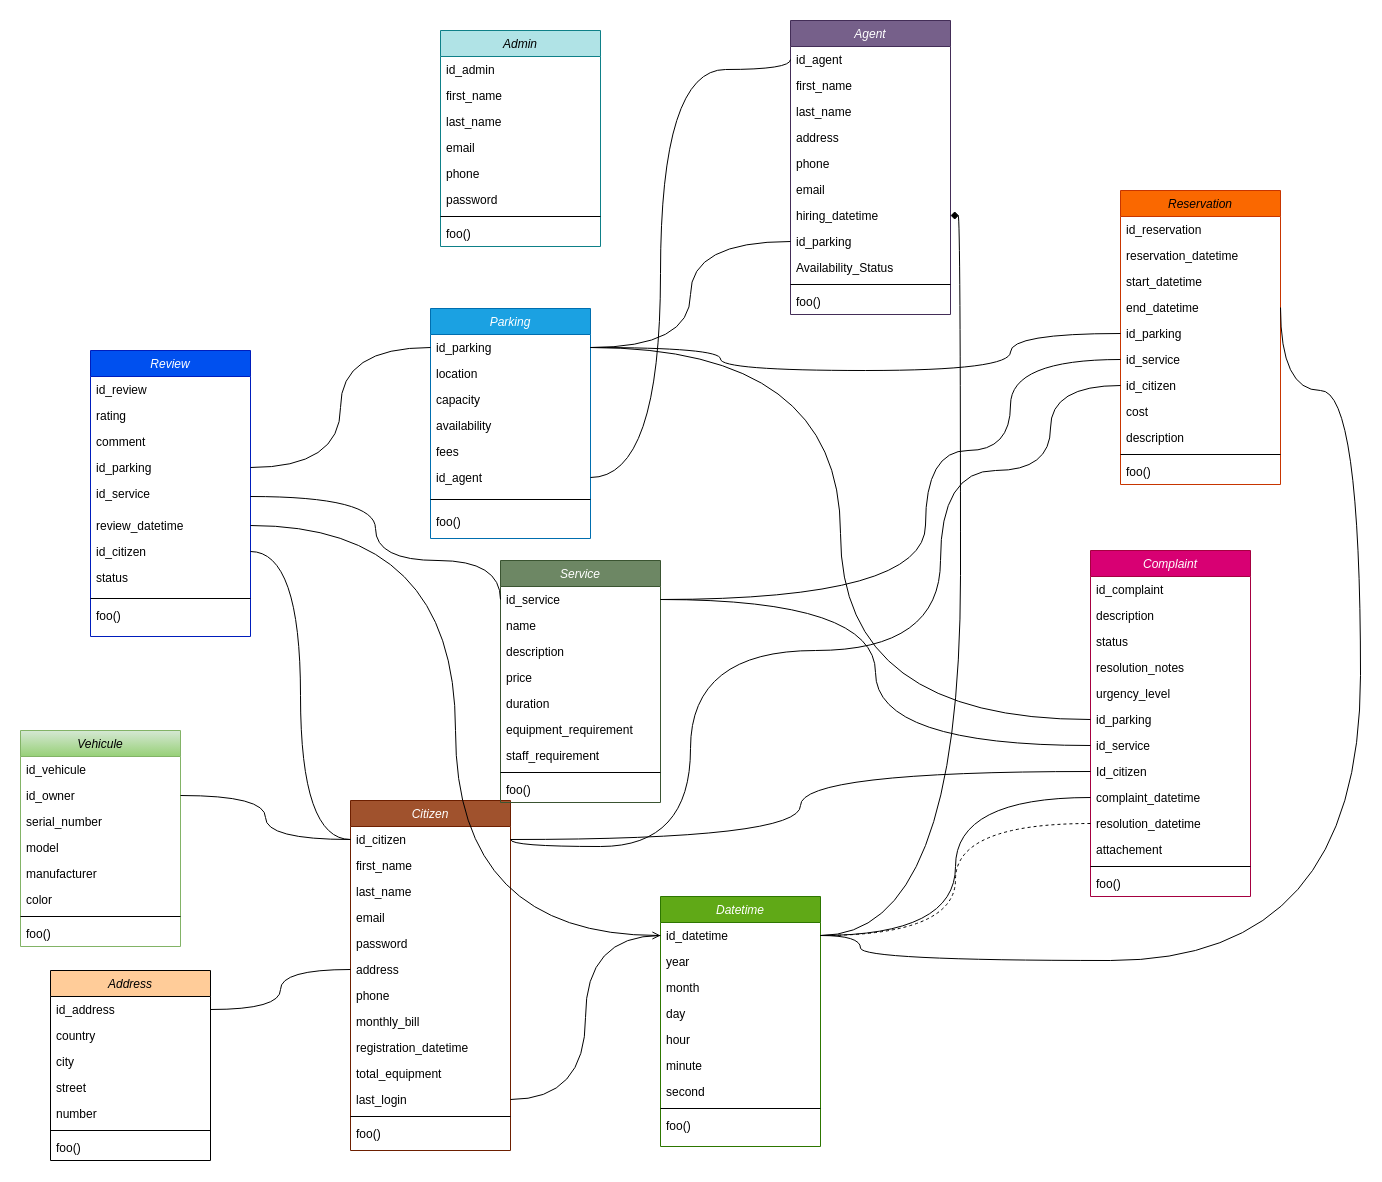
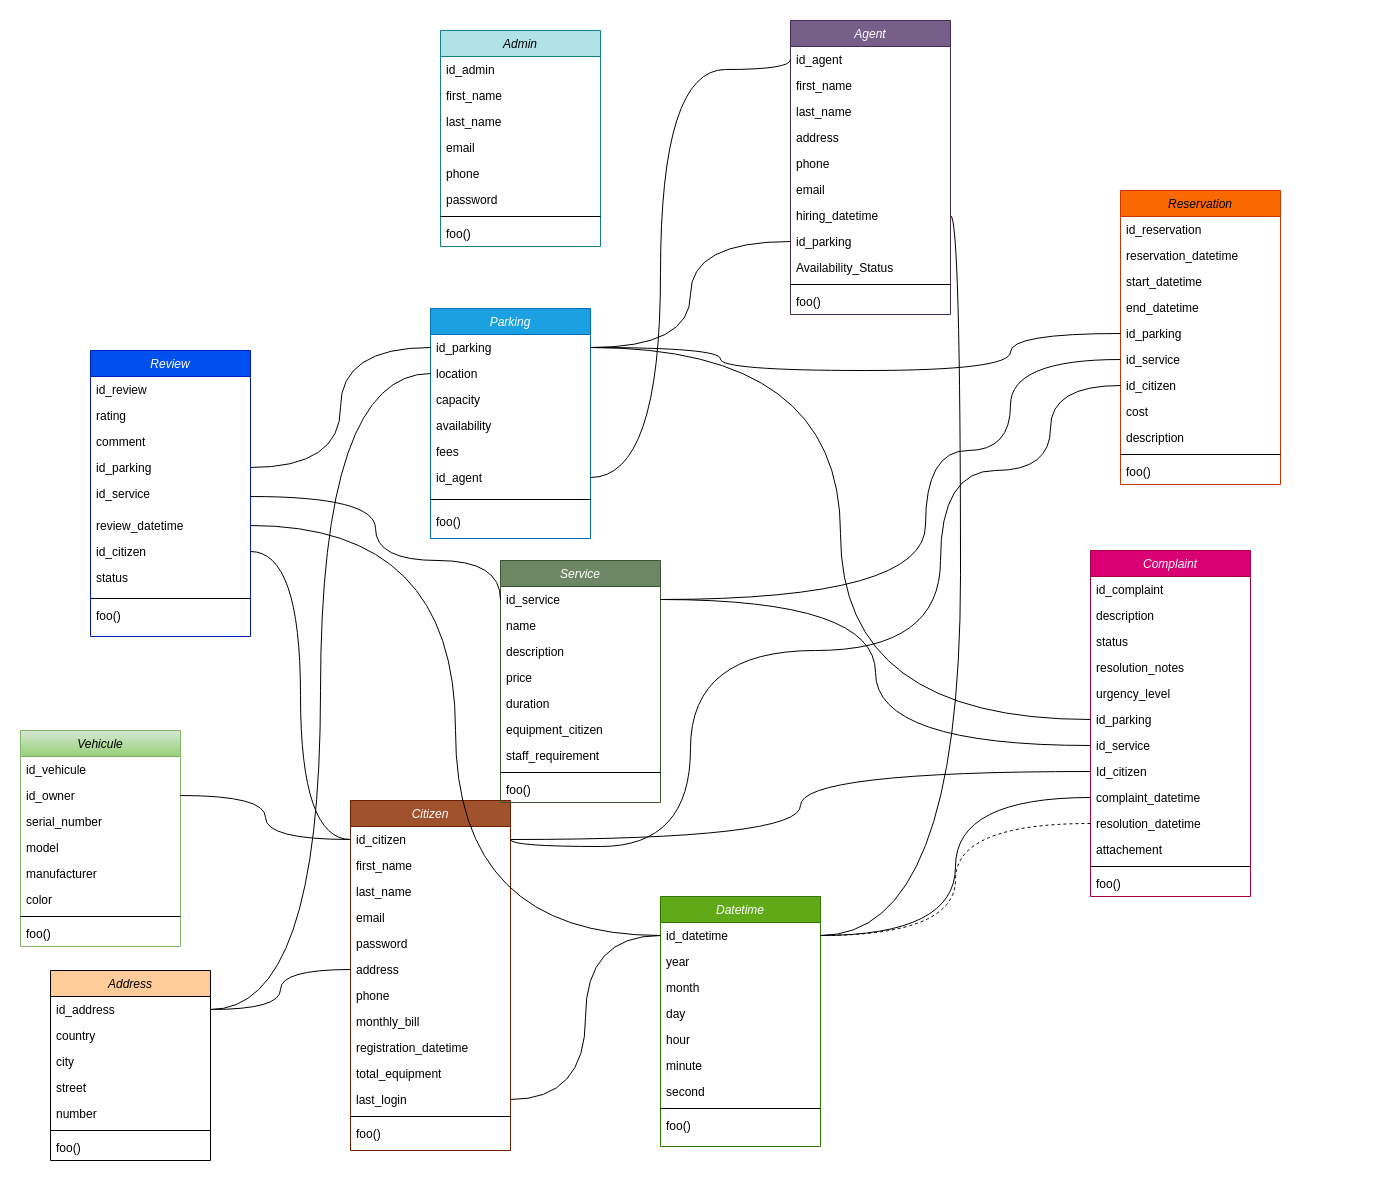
edge "id_datetime" -> "hiring_datetime": arrowhead diamond -> none
edge "location" -- "id_address": added
node "equipment_requirement": label "equipment_requirement" -> "equipment_citizen"
edge "end_datetime" -- "id_datetime": removed
edge "review_datetime" -> "id_datetime": arrowhead open -> none
